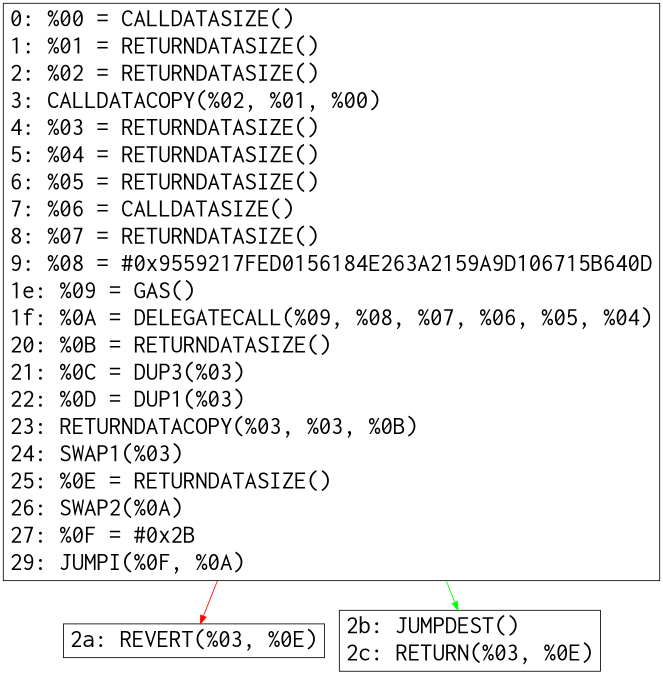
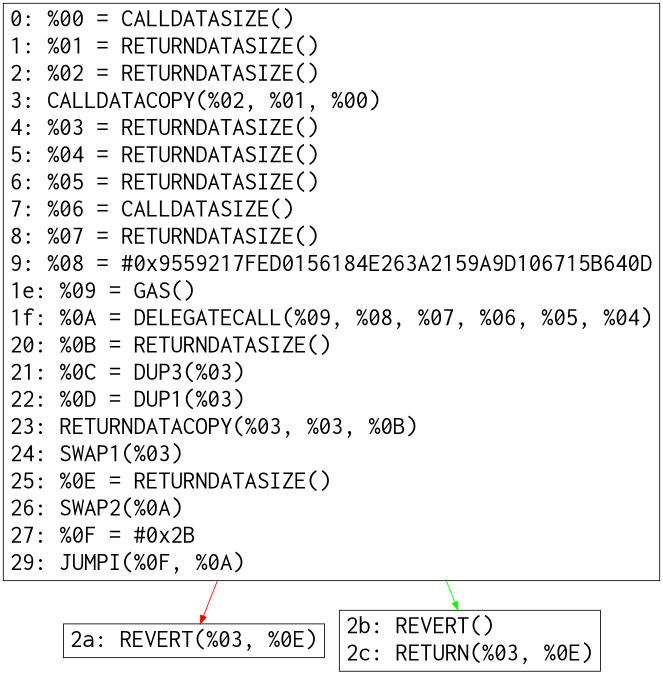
node "2b: JUMPDEST() 2c: RETURN(%03, %0E)": label "2b: JUMPDEST() 2c: RETURN(%03, %0E)" -> "2b: REVERT() 2c: RETURN(%03, %0E)"
